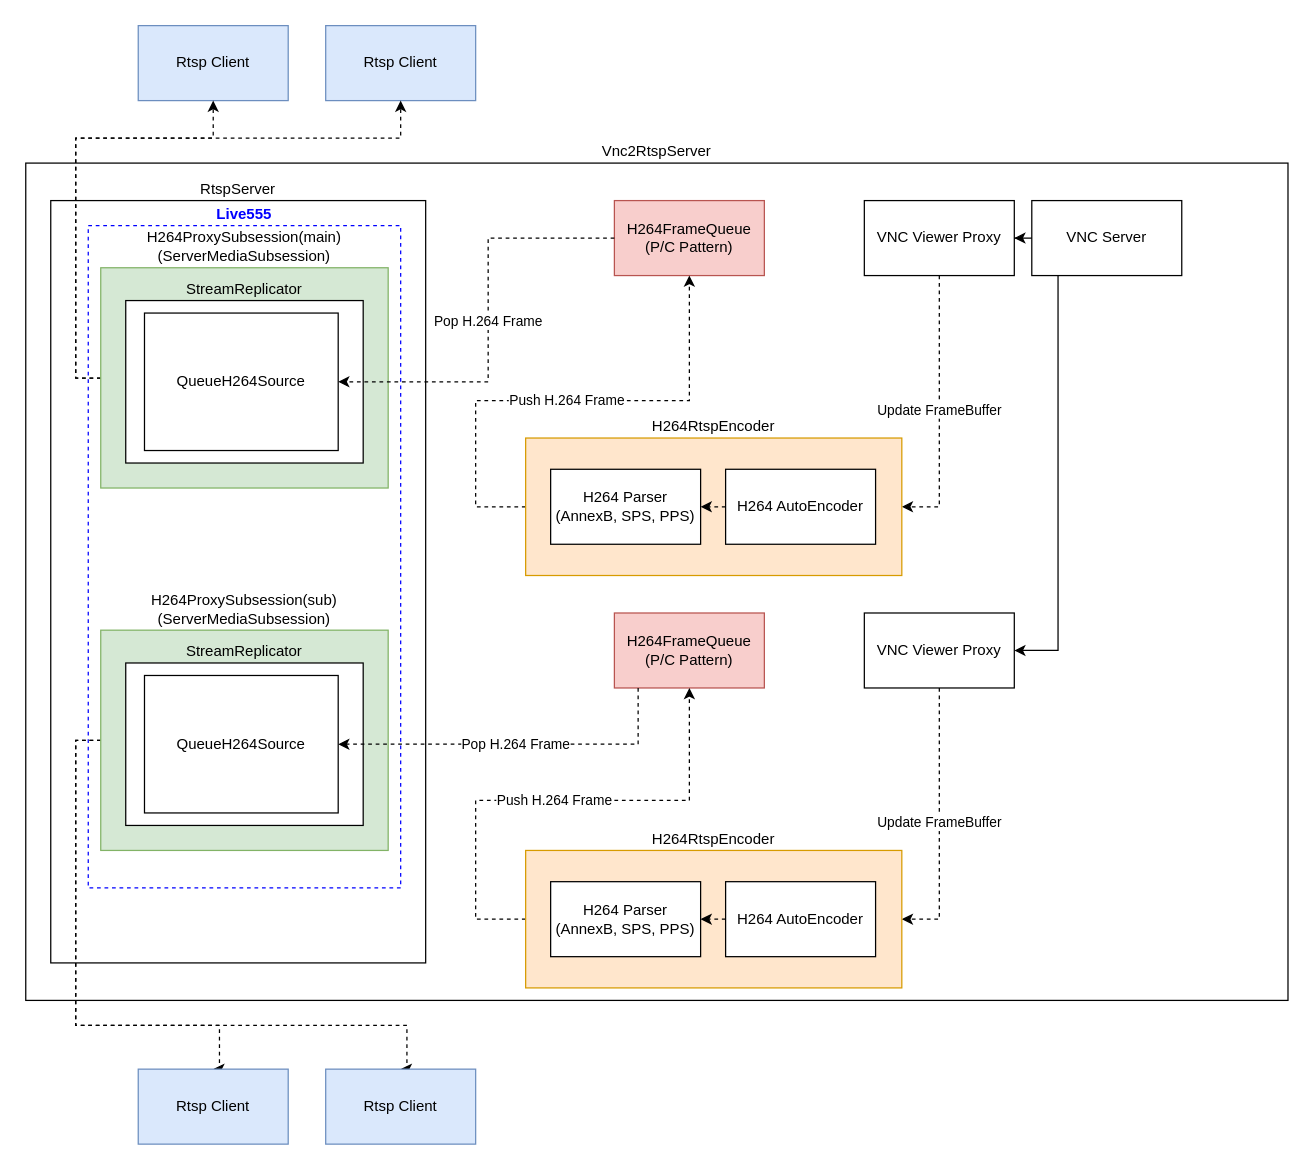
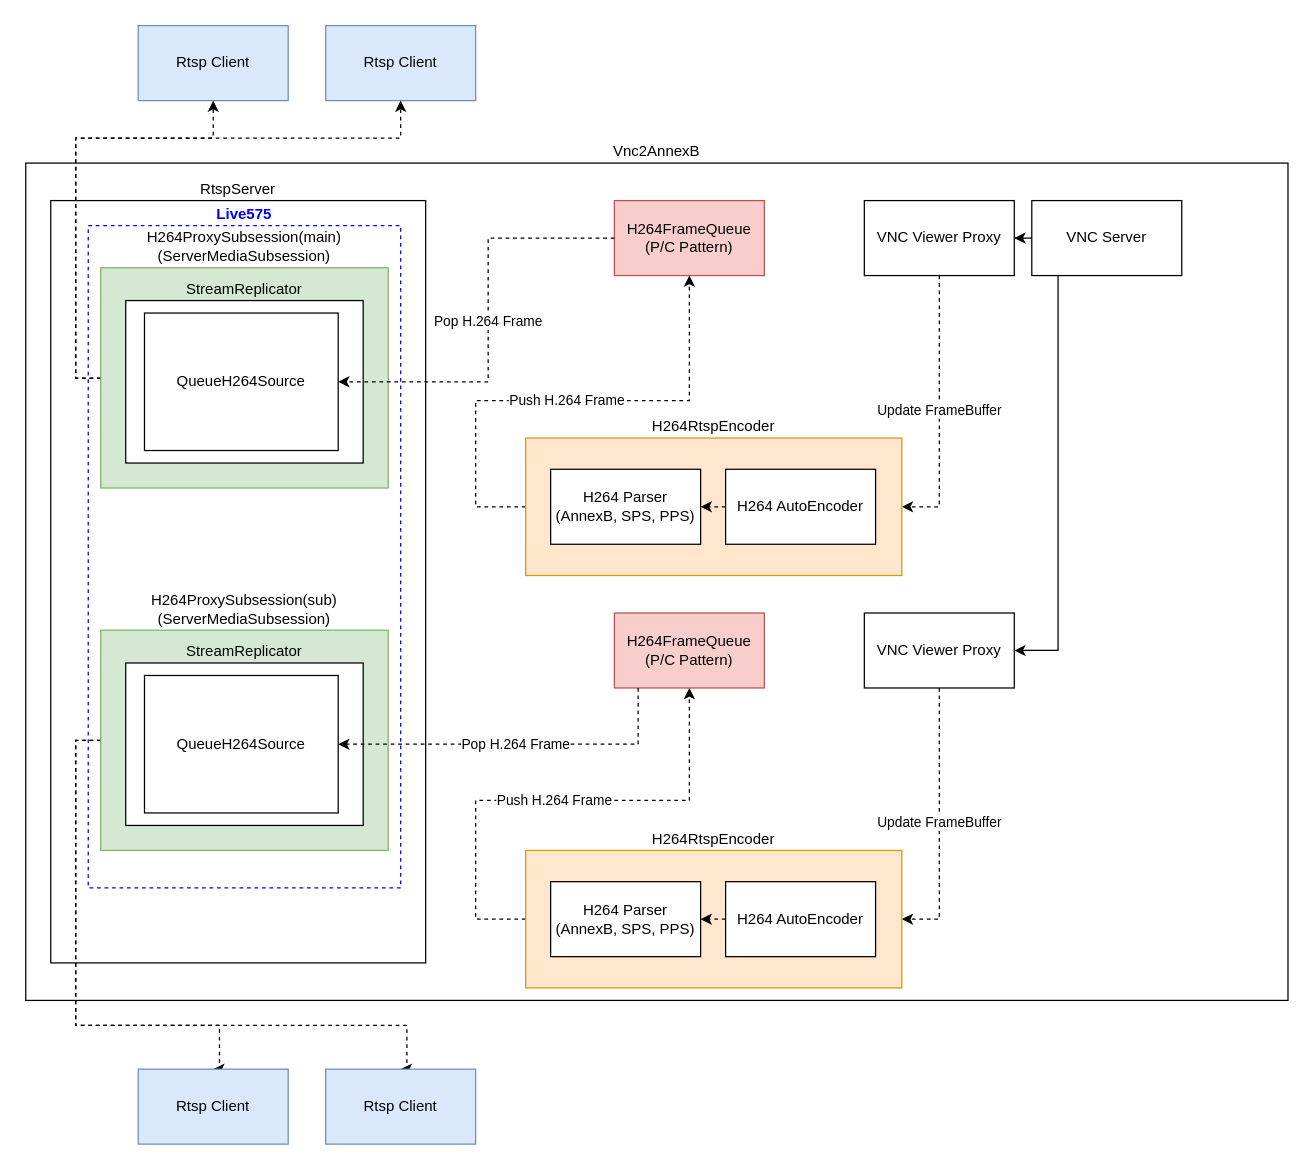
node "Vnc2RtspServer": label "Vnc2RtspServer" -> "Vnc2AnnexB"
node "Live555": label "Live555" -> "Live575"
